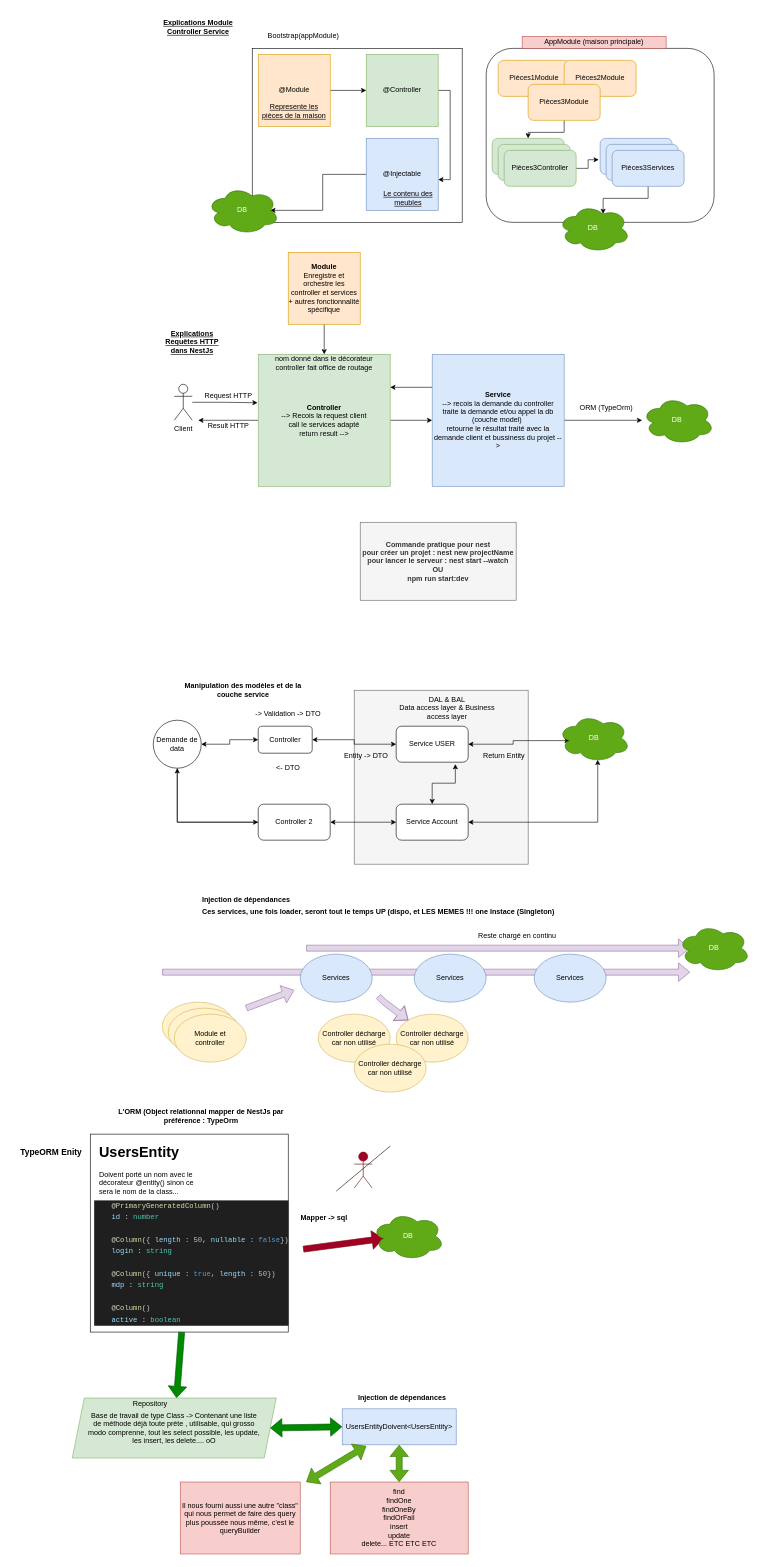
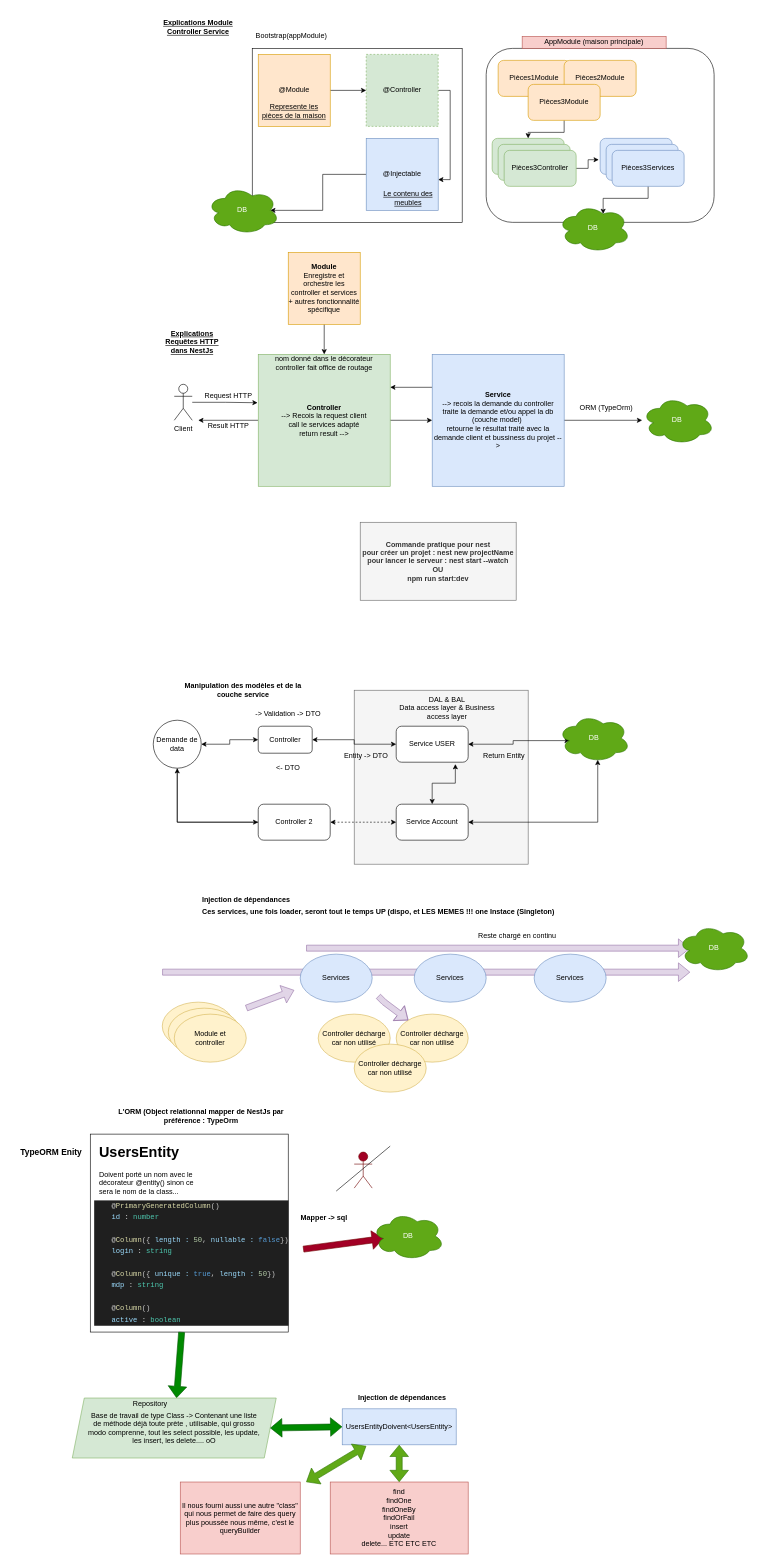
node "Bootstrap(appModule)": moved (303, 36) -> (291, 36)
node "@Controller": style solid -> dashed
edge "Controller 2" -- "Service Account": style solid -> dashed
